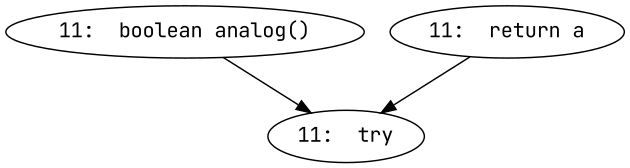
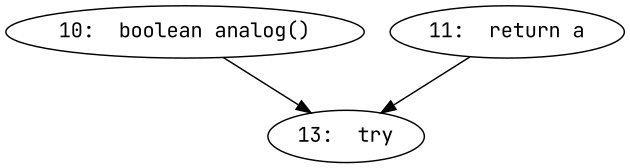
node "11:  boolean analog()": label "11:  boolean analog()" -> "10:  boolean analog()"
node "11:  try": label "11:  try" -> "13:  try"
